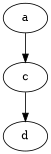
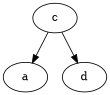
edge "a" -> "c": reversed
